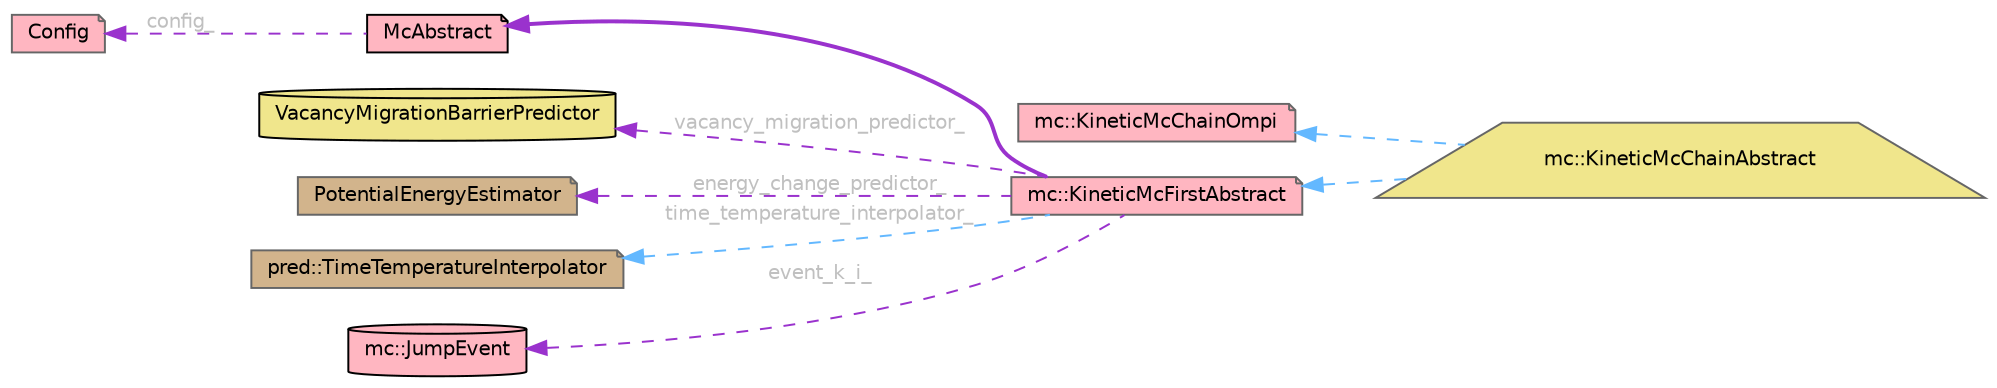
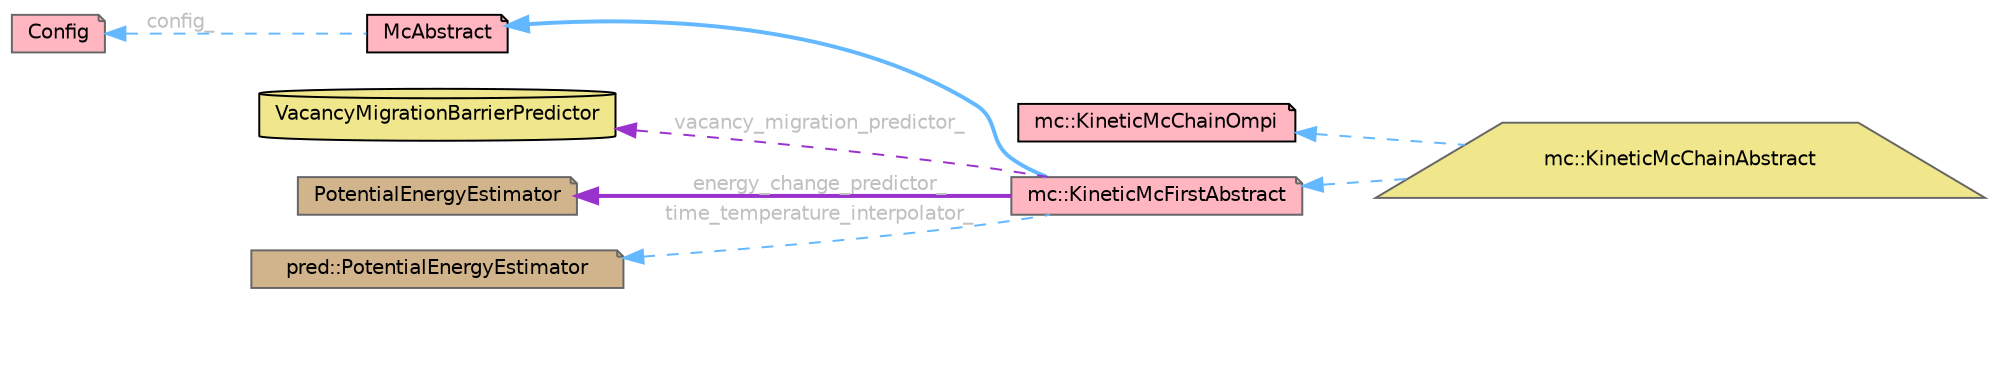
edge "McAbstract" -> "Config": color darkorchid3 -> steelblue1
edge "mc::KineticMcFirstAbstract" -> "McAbstract": color darkorchid3 -> steelblue1
node "mc::KineticMcChainOmpi": color gray40 -> black
edge "mc::KineticMcFirstAbstract" -> "PotentialEnergyEstimator": style dashed -> bold
node "pred::TimeTemperatureInterpolator": label "pred::TimeTemperatureInterpolator" -> "pred::PotentialEnergyEstimator"
node "mc::JumpEvent": removed
